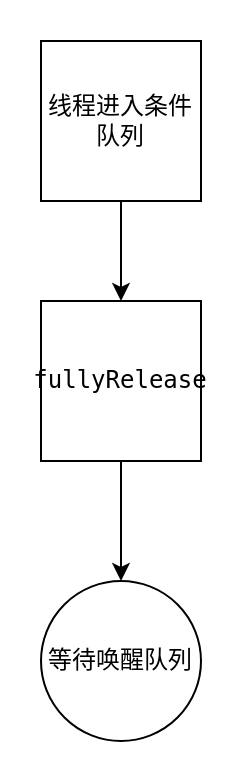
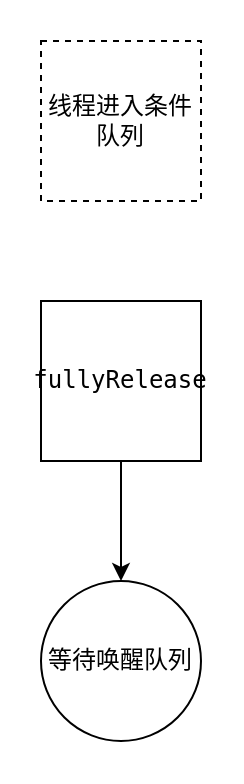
node "线程进入条件队列": style solid -> dashed
edge "线程进入条件队列" -> "fullyRelease": removed
